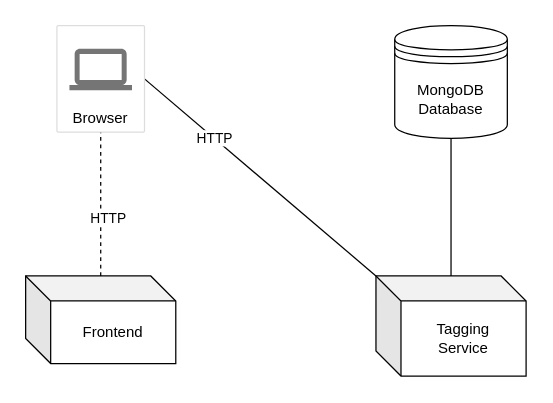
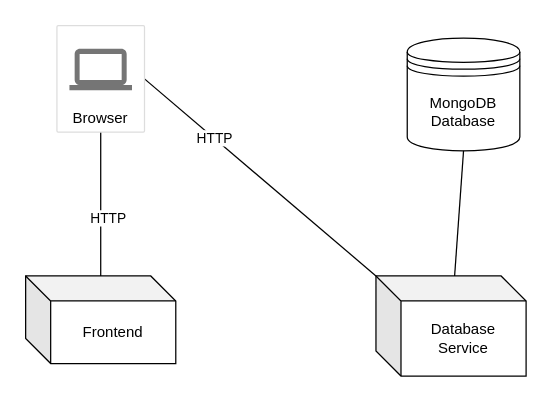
node "MongoDB Database": moved (451, 82) -> (463, 94)
edge "Browser" -- "Frontend": style dashed -> solid
node "Tagging Service": label "Tagging Service" -> "Database Service"
